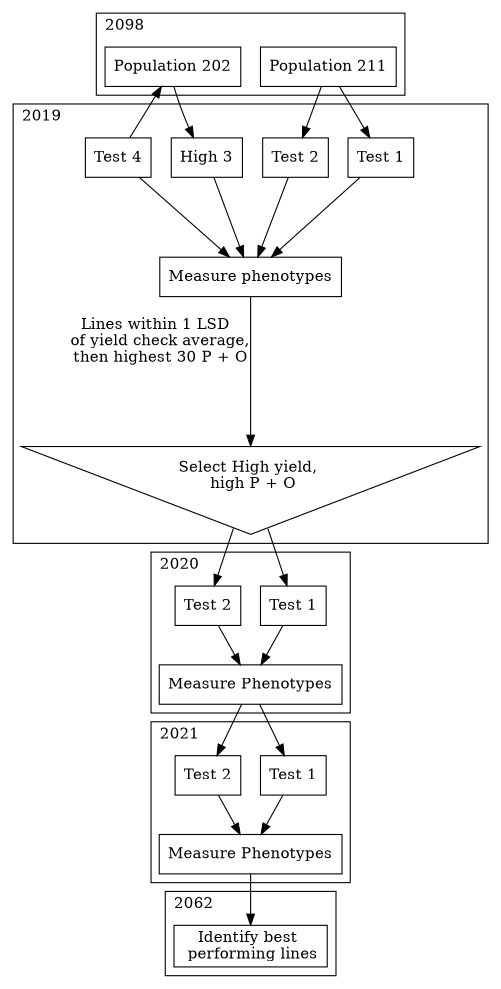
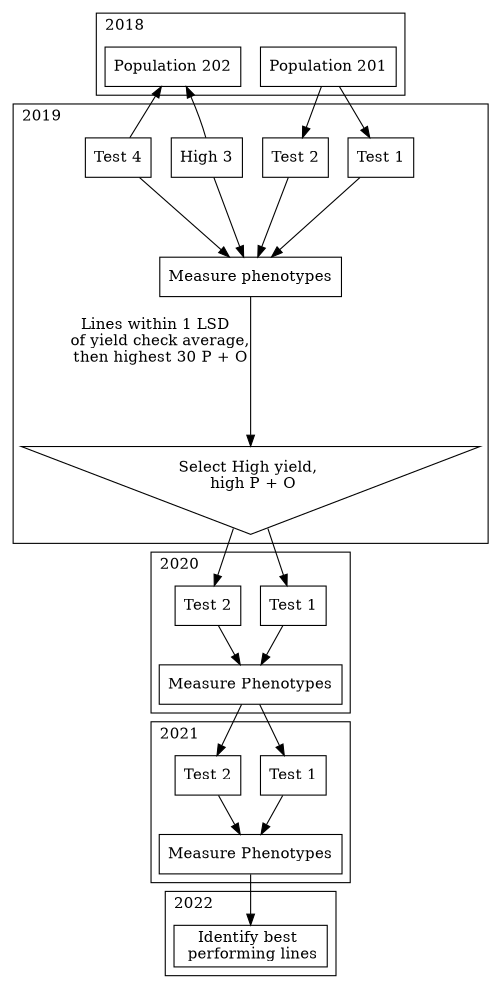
cluster "2098": label "2098" -> "2018"
node "Population 211": label "Population 211" -> "Population 201"
edge "Population 202" -> "High 3": reversed
cluster "2062": label "2062" -> "2022"
